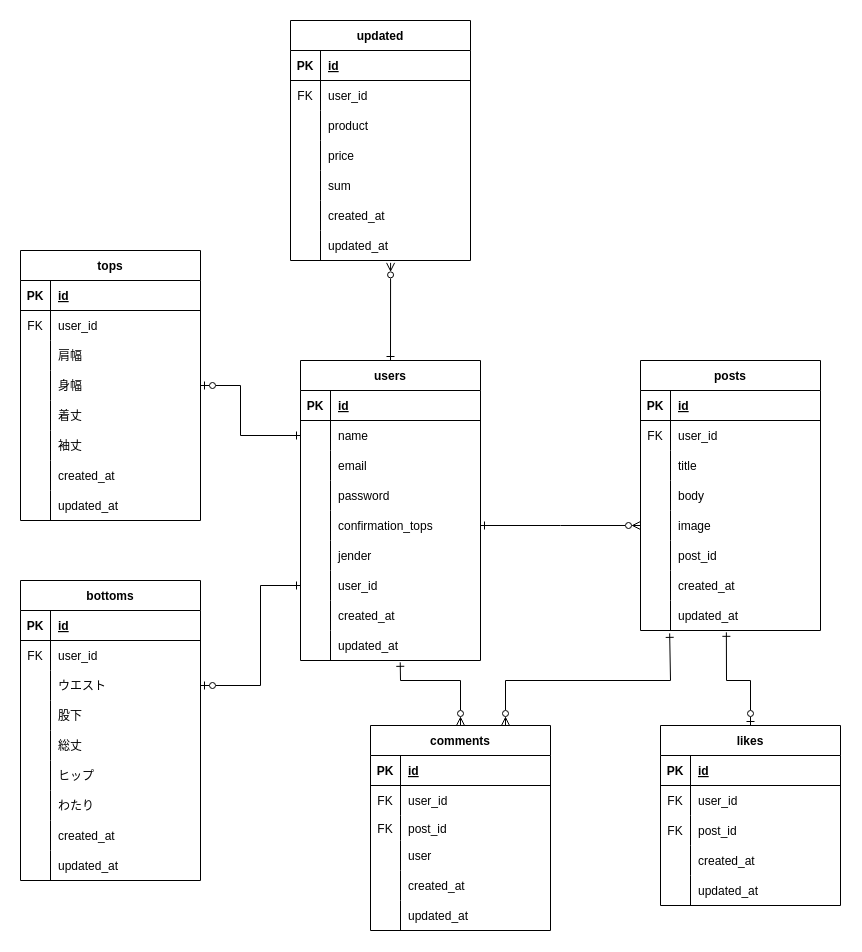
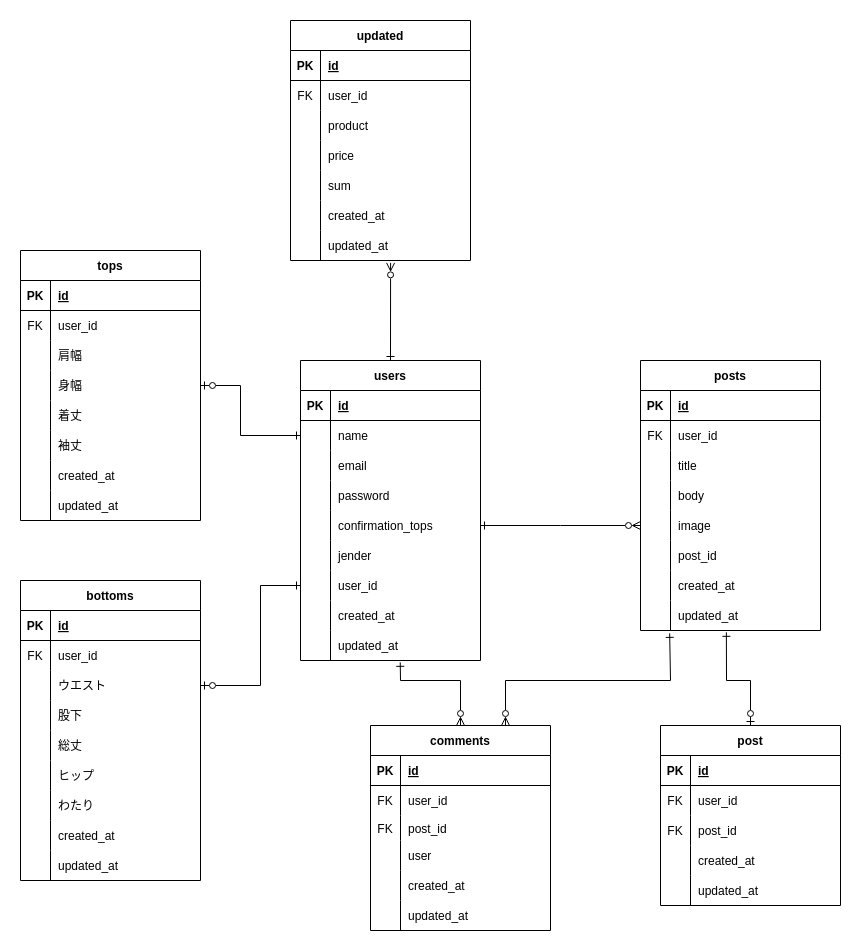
node "likes": label "likes" -> "post"
